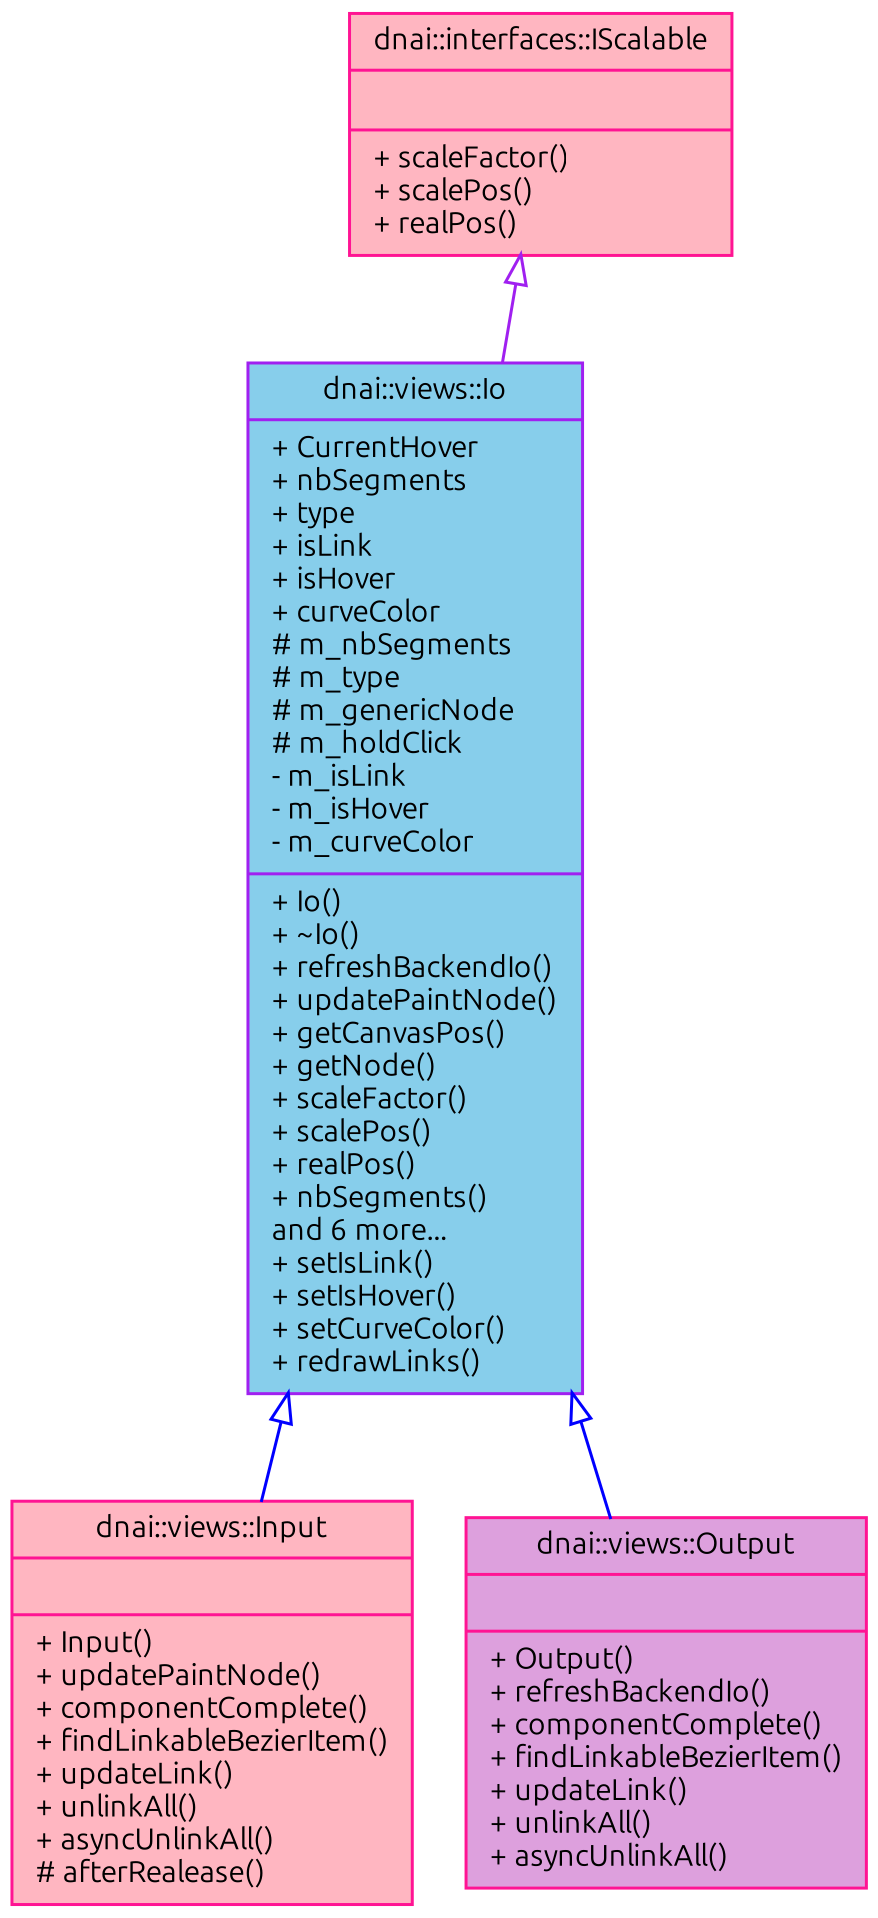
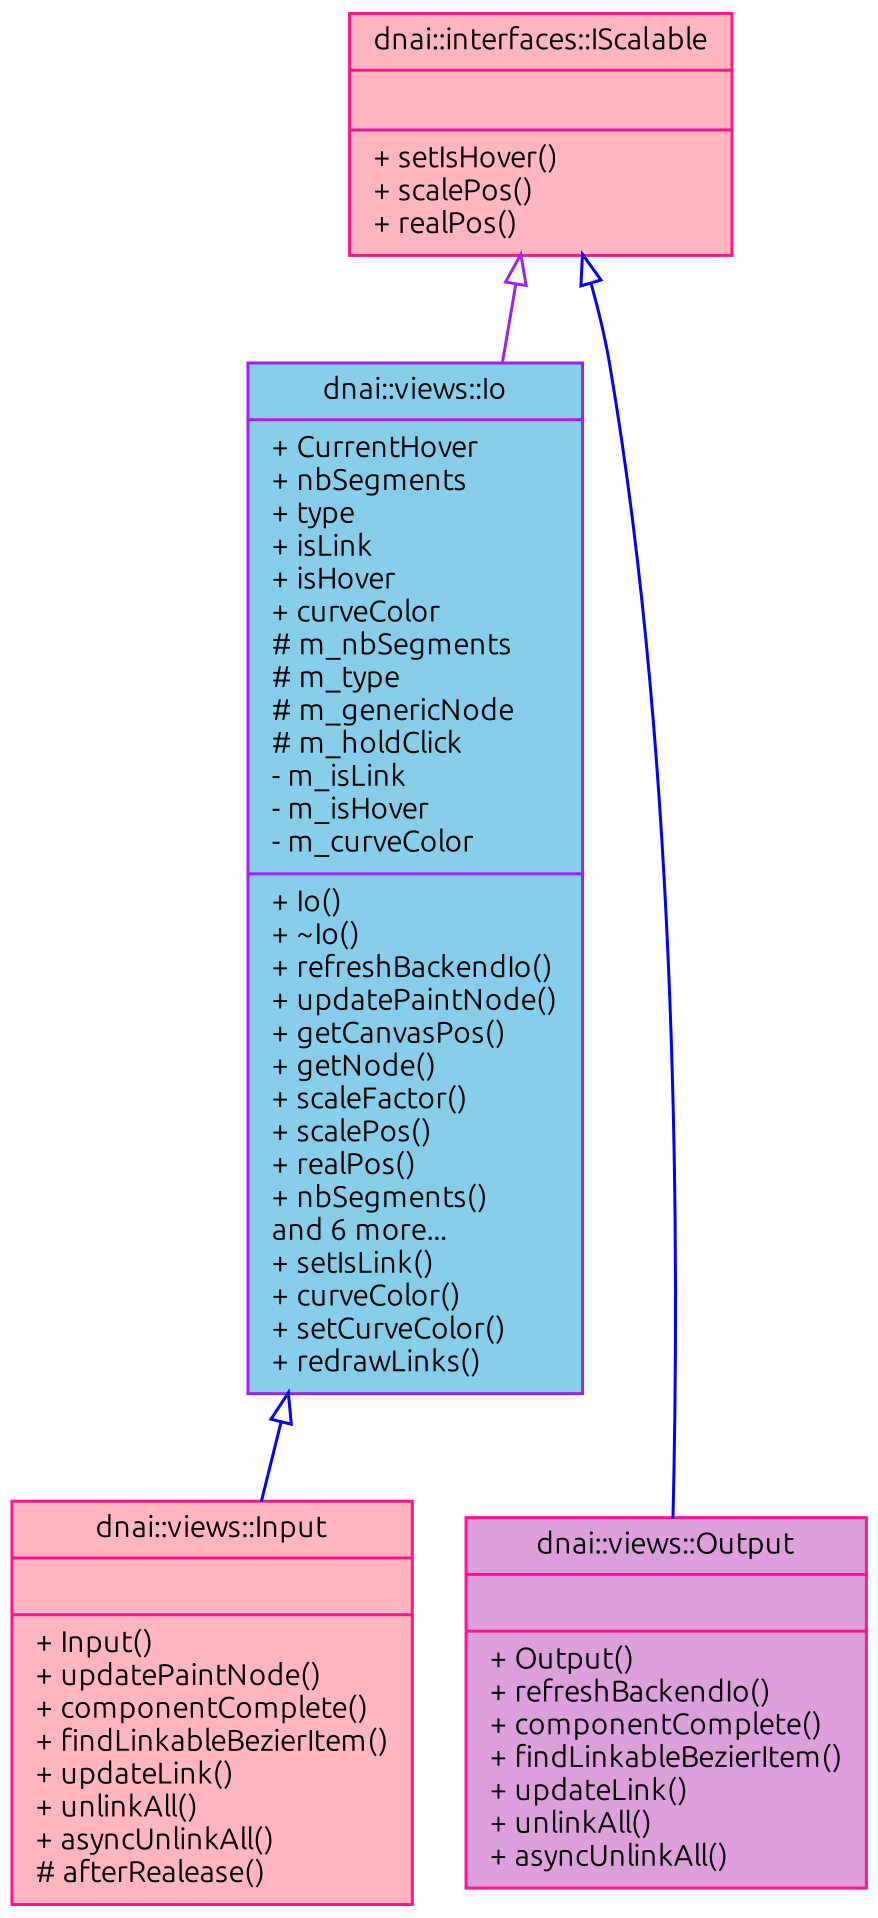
node "dnai::interfaces::IScalable": text "+ scaleFactor()" -> "+ setIsHover()"
node "dnai::views::Io": text "+ setIsHover()" -> "+ curveColor()"
edge "dnai::views::Output" -> "dnai::views::Io": now "dnai::views::Output" -> "dnai::interfaces::IScalable"
